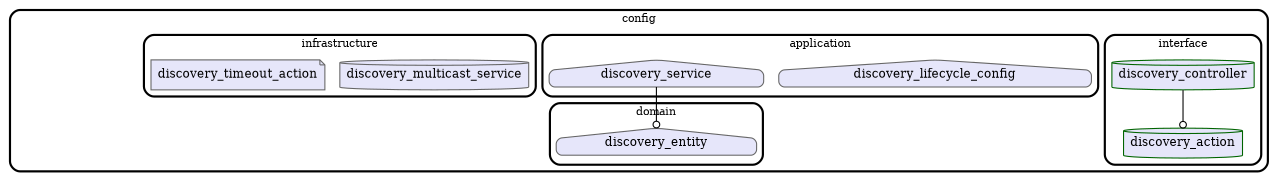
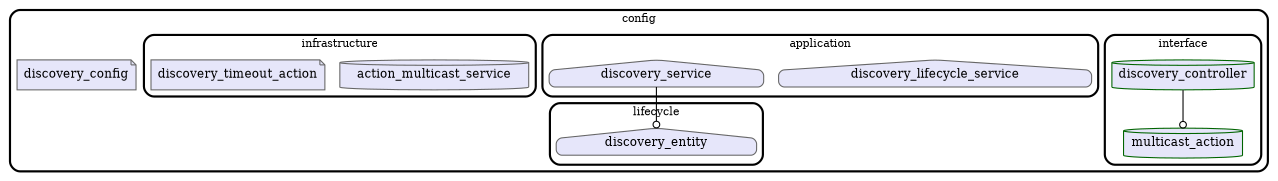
node "discovery_config": added
node "discovery_multicast_service": label "discovery_multicast_service" -> "action_multicast_service"
node "discovery_lifecycle_config": label "discovery_lifecycle_config" -> "discovery_lifecycle_service"
cluster "domain": label "domain" -> "lifecycle"
node "discovery_action": label "discovery_action" -> "multicast_action"
